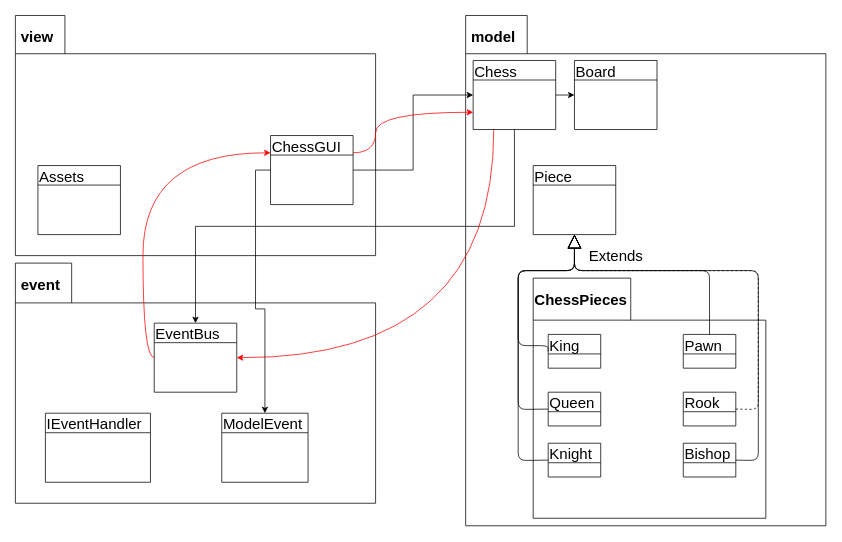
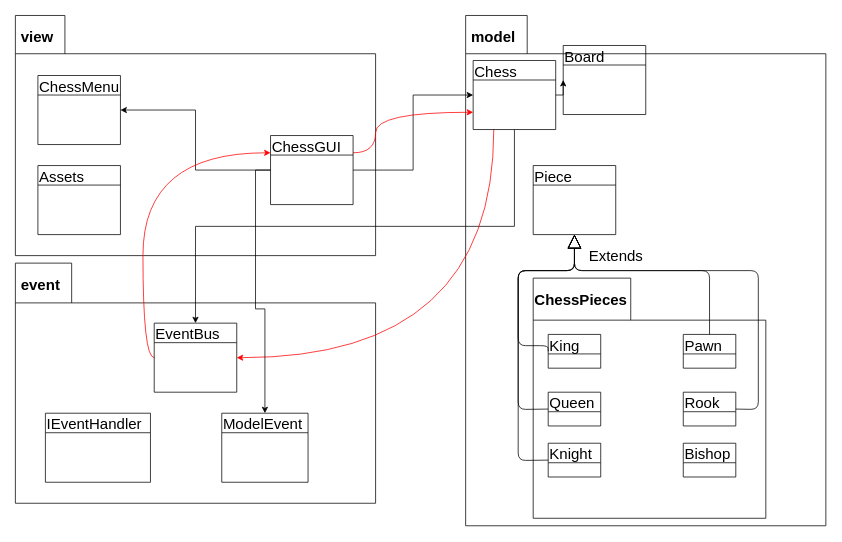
node "Board": moved (615, 95) -> (604, 80)
node "ChessMenu": added
edge "ChessGUI" -> "ChessMenu": added
edge "Rook" -> "Piece": style dashed -> solid
edge "Bishop" -> "Piece": removed, label "Extends"
